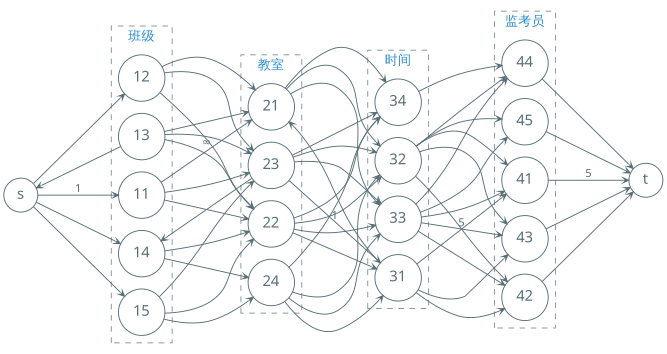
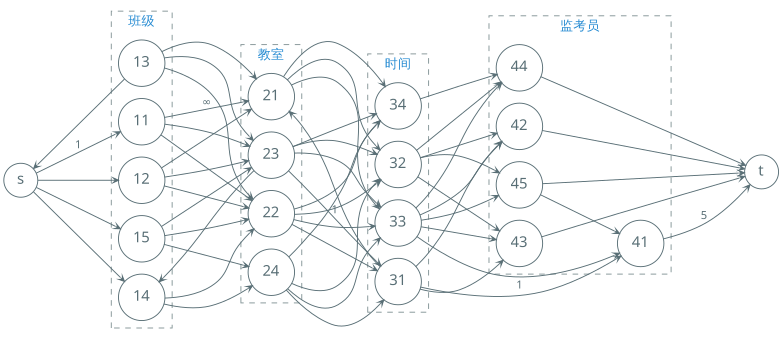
edge "32" -> "41": now "45" -> "41"
edge "31" -> "41": label "5" -> "1"
